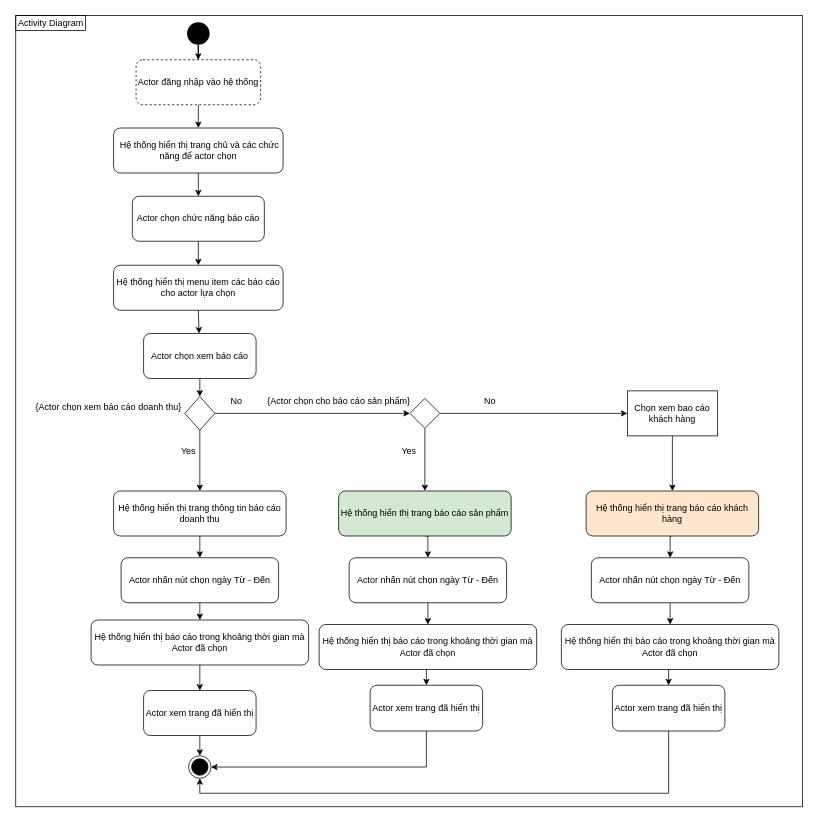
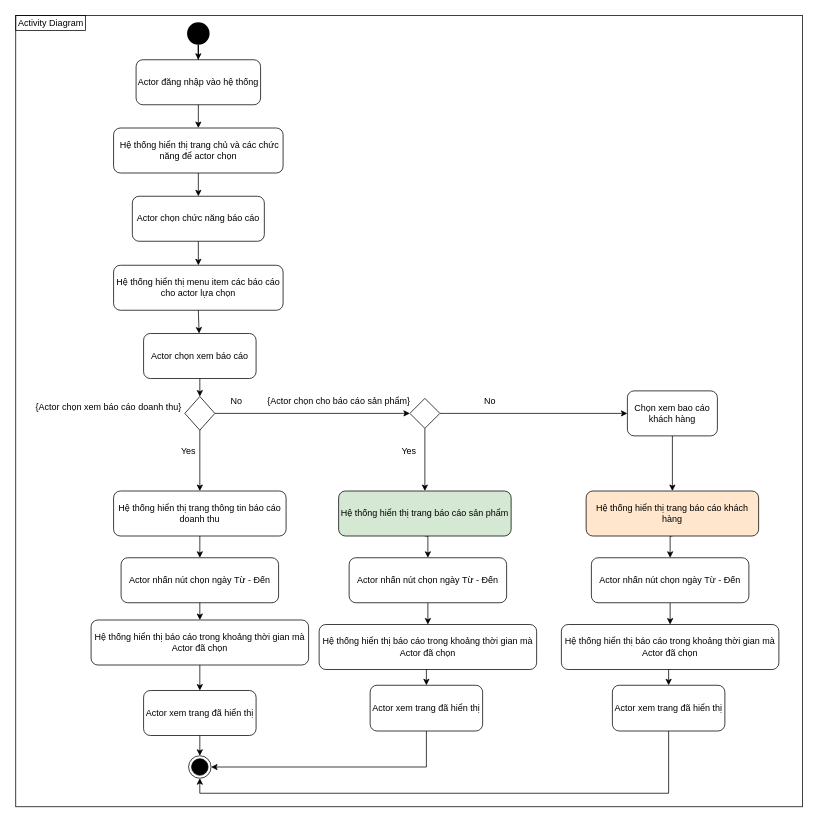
node "Actor đăng nhập vào hệ thống": style dashed -> solid
node "Chọn xem bao cáo khách hàng": shape rectangle -> rounded rectangle
